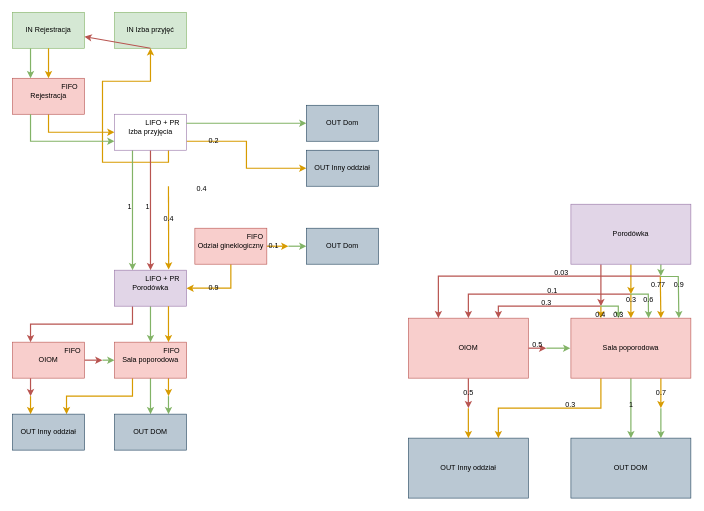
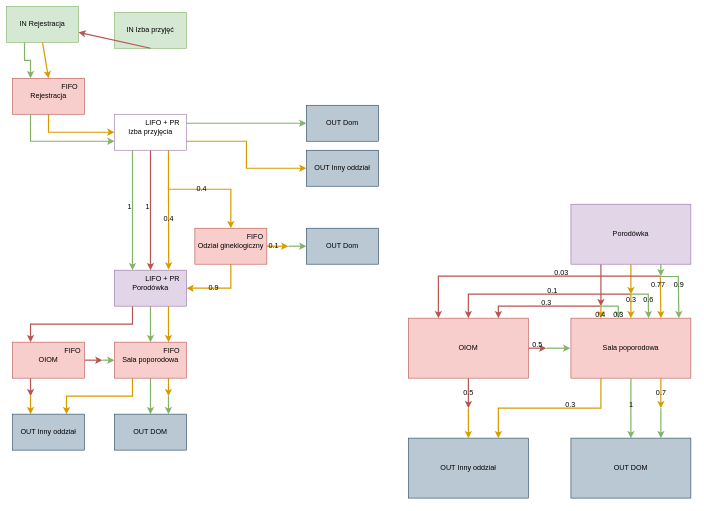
node "IN Rejestracja": moved (48, 30) -> (42, 24)
edge "Izba przyjęcia" -> "IN Izba przyjęć": now "Izba przyjęcia" -> "Odział gineklogiczny"
node "0.2": removed
